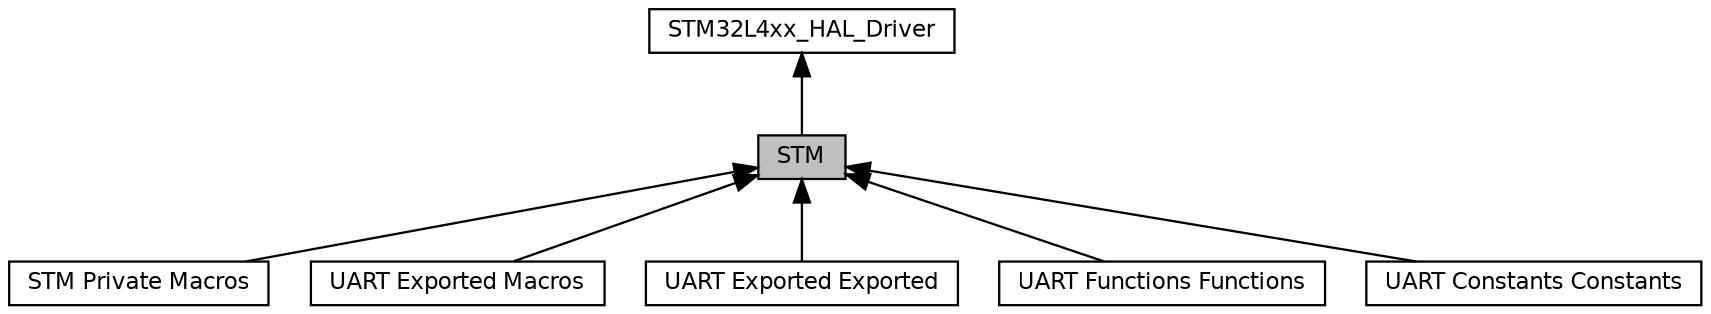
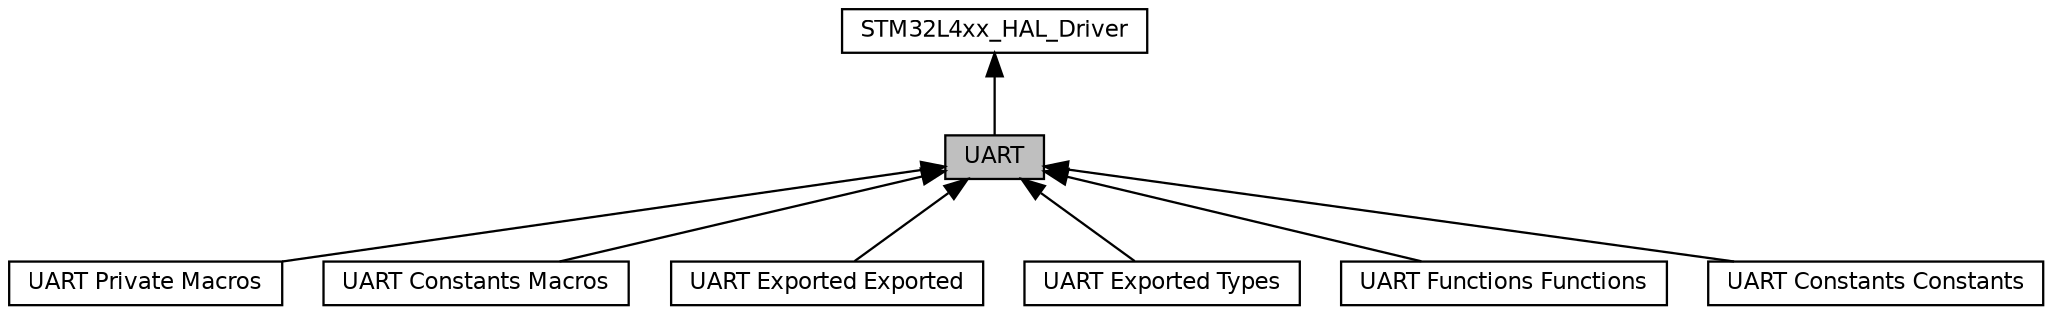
node "STM": label "STM" -> "UART"
node "STM Private Macros": label "STM Private Macros" -> "UART Private Macros"
node "UART Exported Macros": label "UART Exported Macros" -> "UART Constants Macros"
node "UART Exported Types": added
